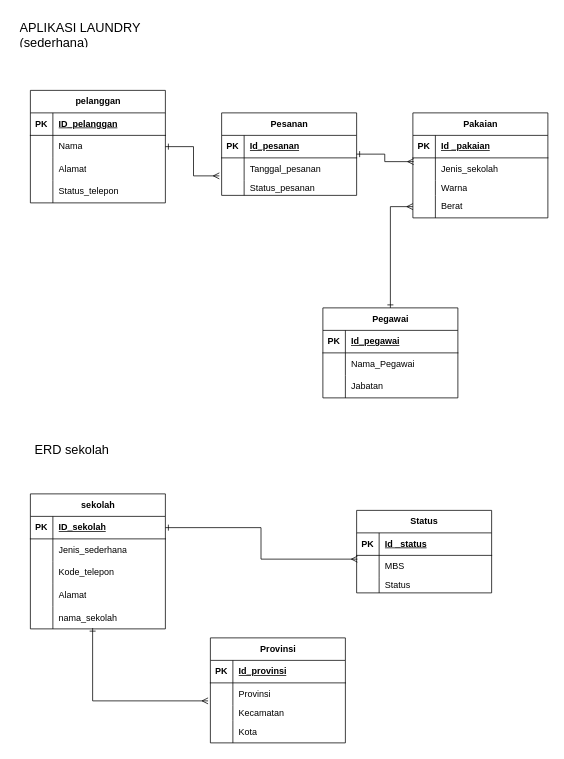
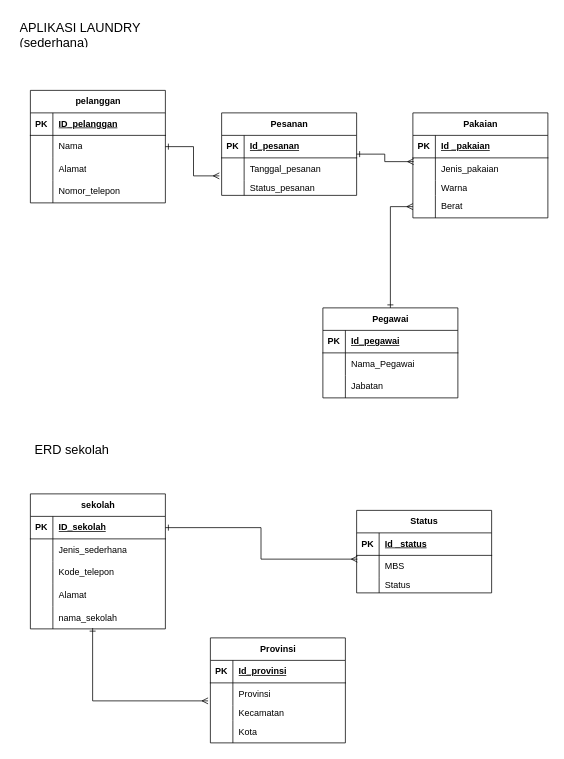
node "Jenis_sekolah": label "Jenis_sekolah" -> "Jenis_pakaian"
node "Status_telepon": label "Status_telepon" -> "Nomor_telepon"
